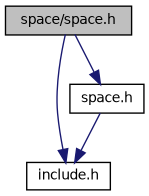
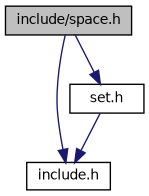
node "space/space.h": label "space/space.h" -> "include/space.h"
node "space.h": label "space.h" -> "set.h"
